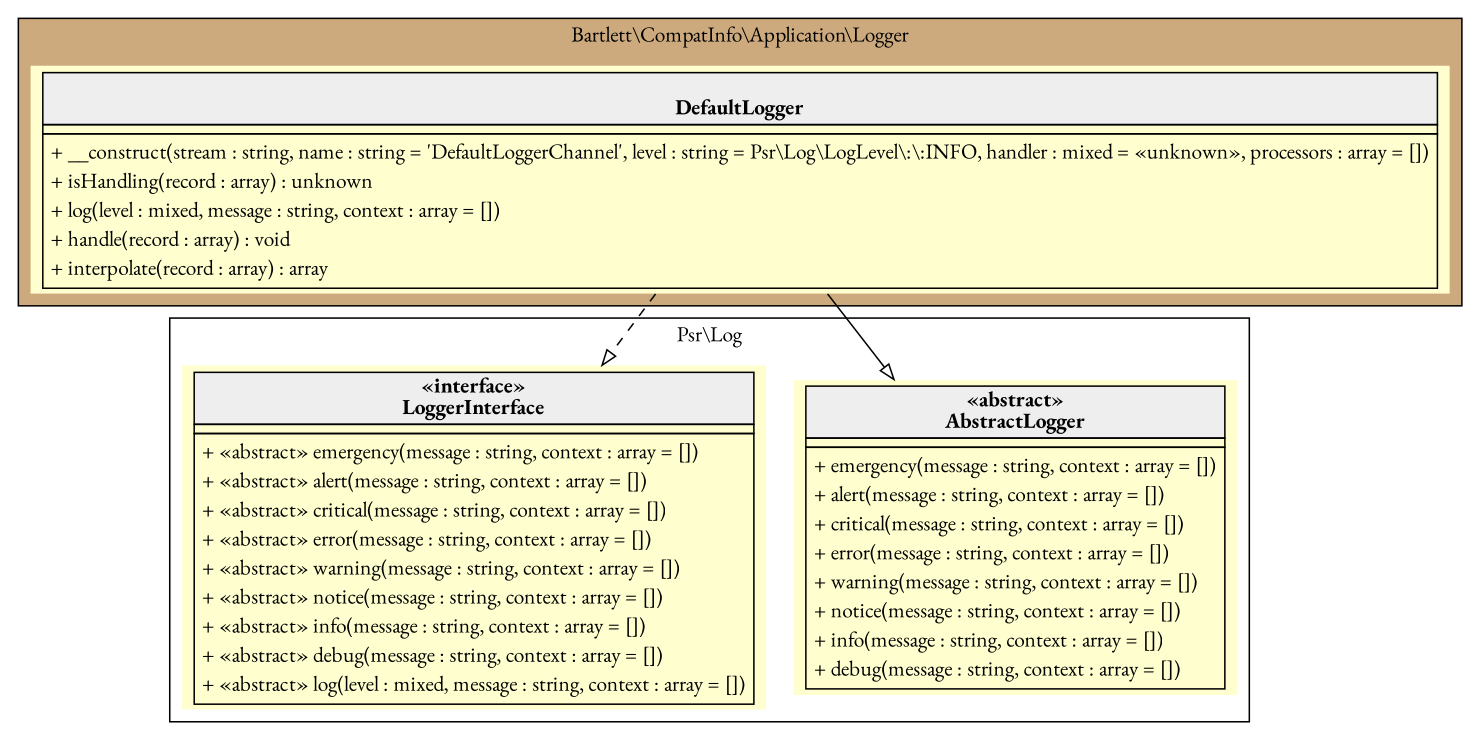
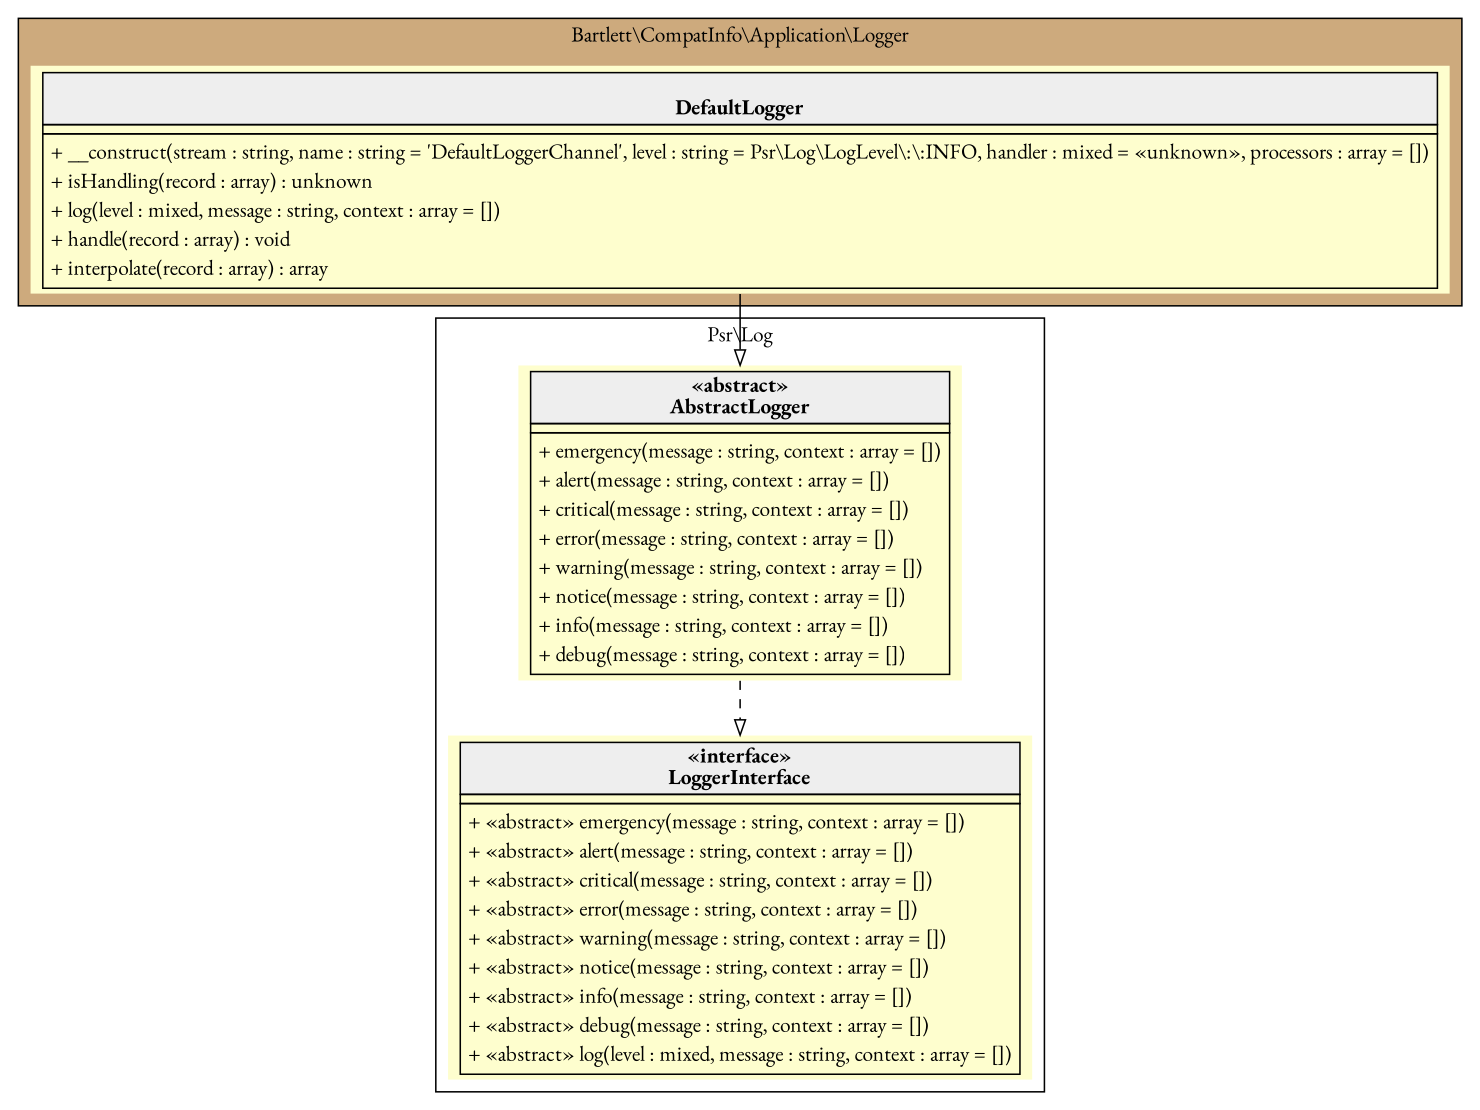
edge "DefaultLogger" -> "LoggerInterface": now "AbstractLogger" -> "LoggerInterface"
